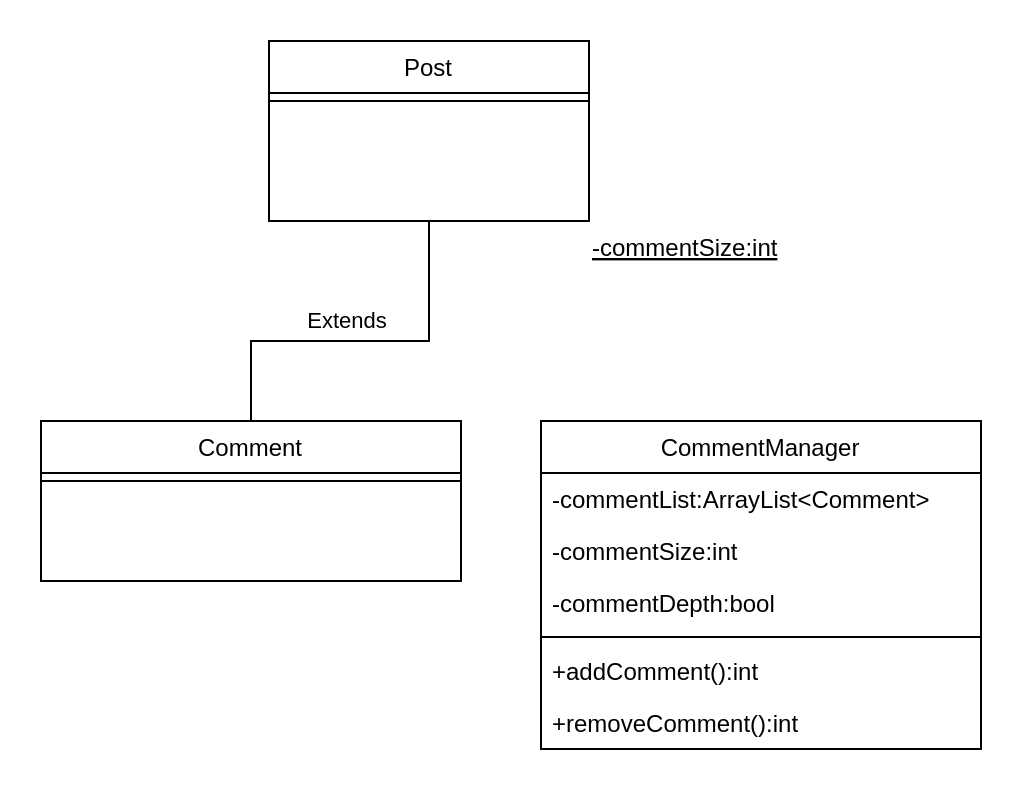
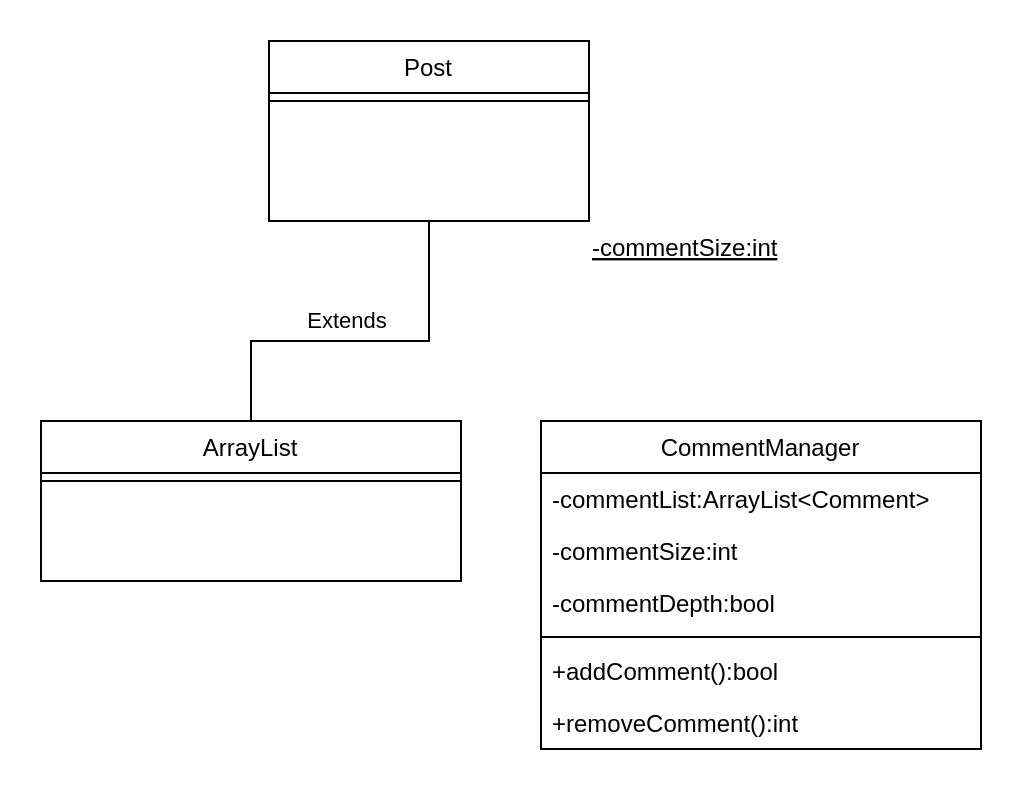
node "Comment": label "Comment" -> "ArrayList"
node "+addComment():int": label "+addComment():int" -> "+addComment():bool"
